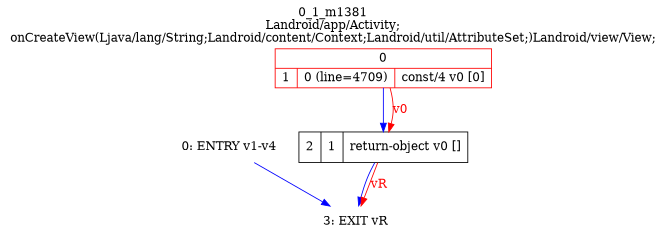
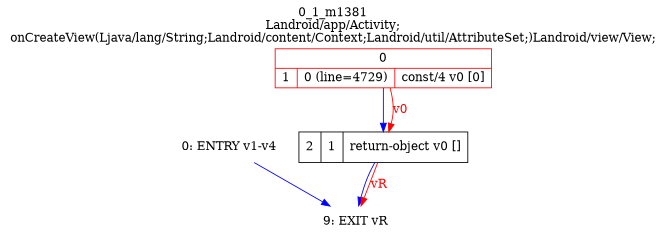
node "0": text "0 (line=4709)" -> "0 (line=4729)"
node "3: EXIT vR": label "3: EXIT vR" -> "9: EXIT vR"
